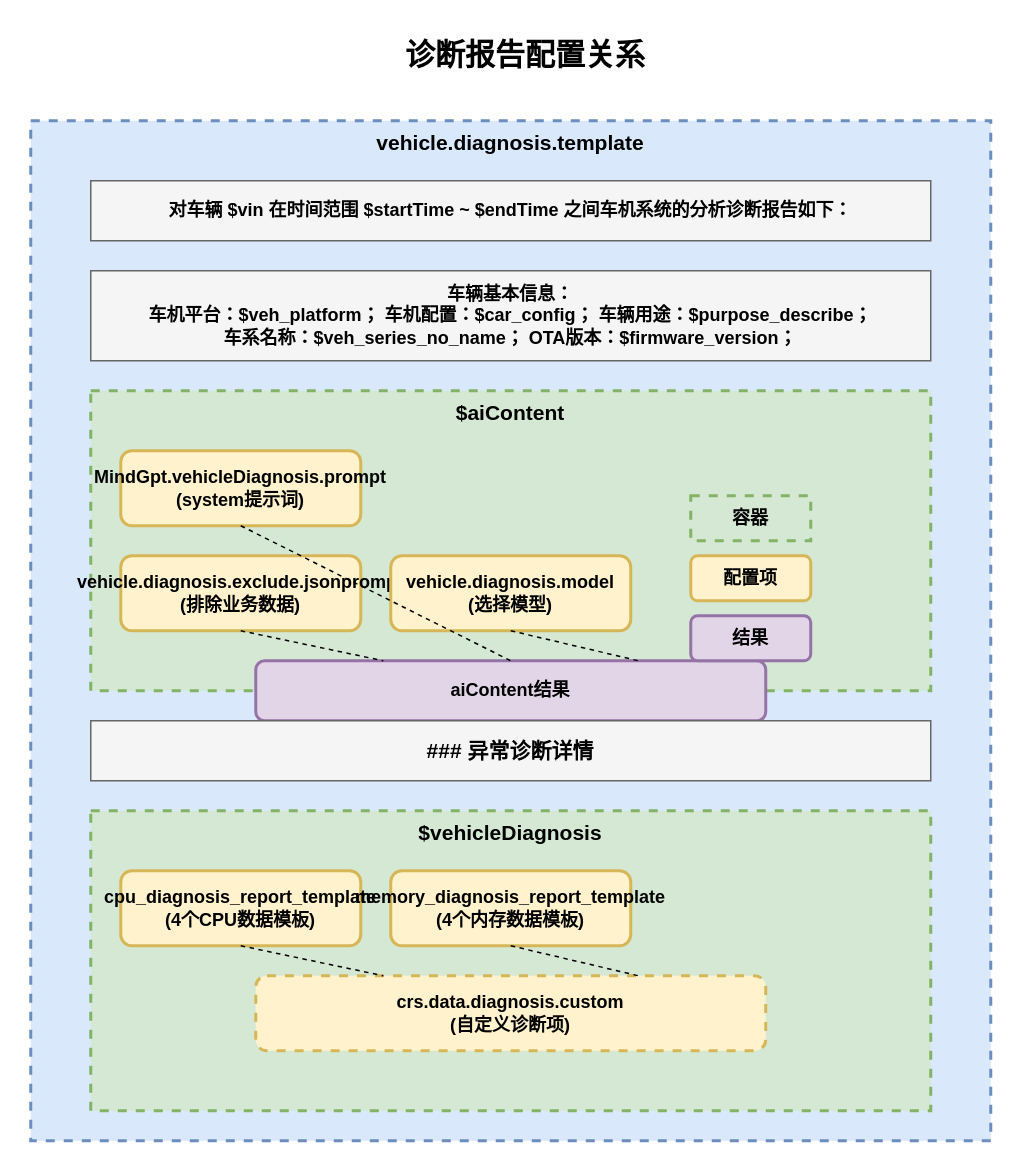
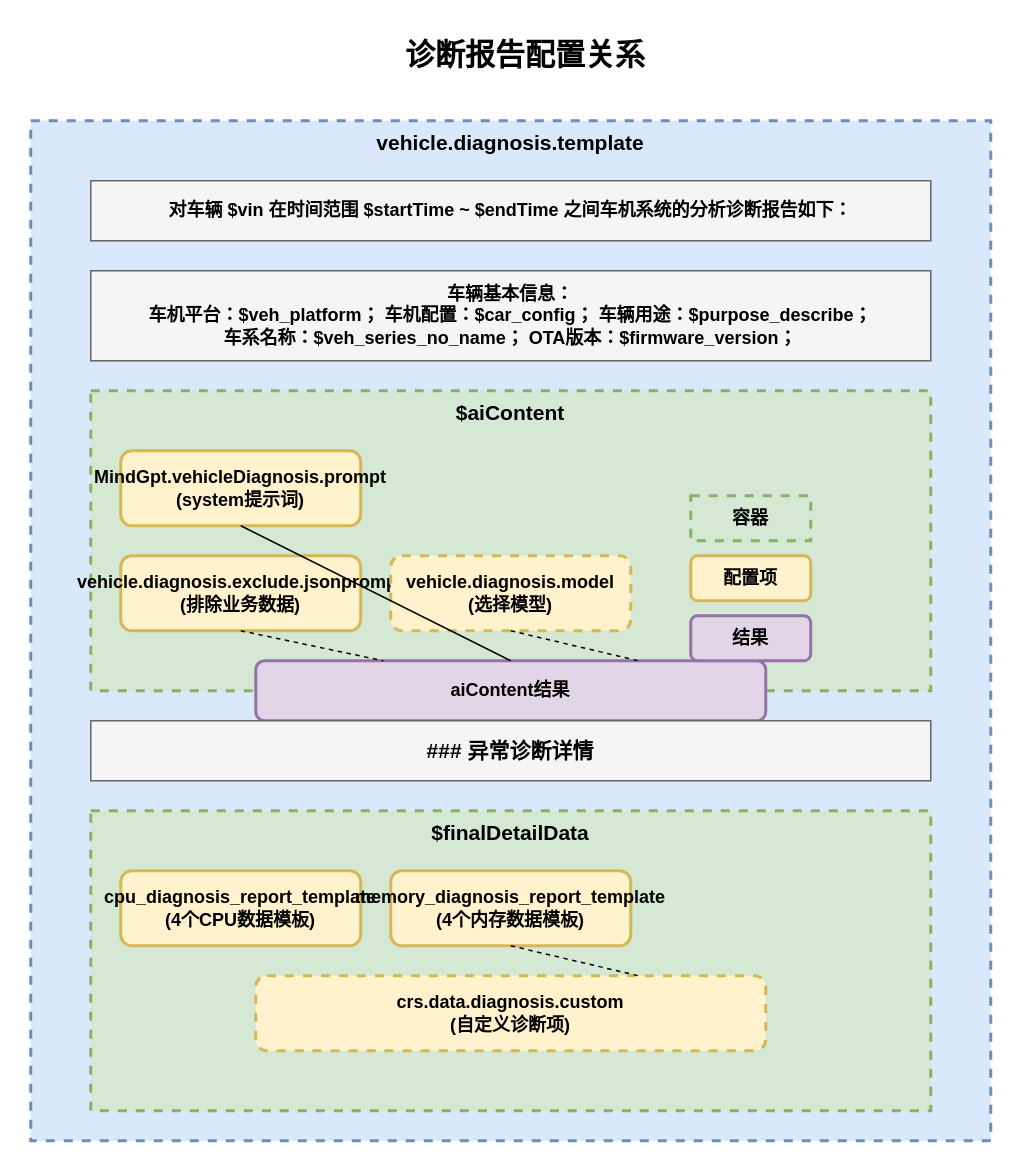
edge "MindGpt.vehicleDiagnosis.prompt (system提示词)" -- "aiContent结果": style dashed -> solid
node "vehicle.diagnosis.model (选择模型)": style solid -> dashed
node "$vehicleDiagnosis": label "$vehicleDiagnosis" -> "$finalDetailData"
edge "cpu_diagnosis_report_template (4个CPU数据模板)" -- "crs.data.diagnosis.custom (自定义诊断项)": removed
